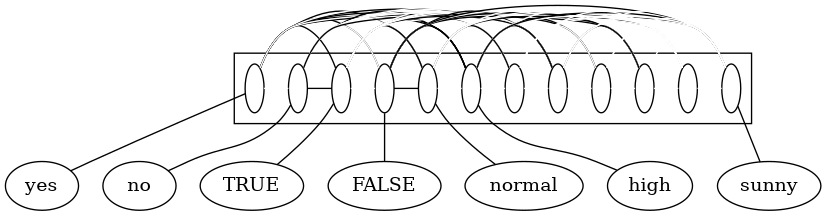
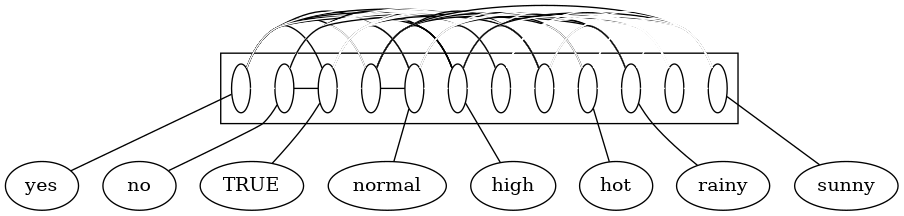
node "FALSE": removed
node "hot": added
node "rainy": added
